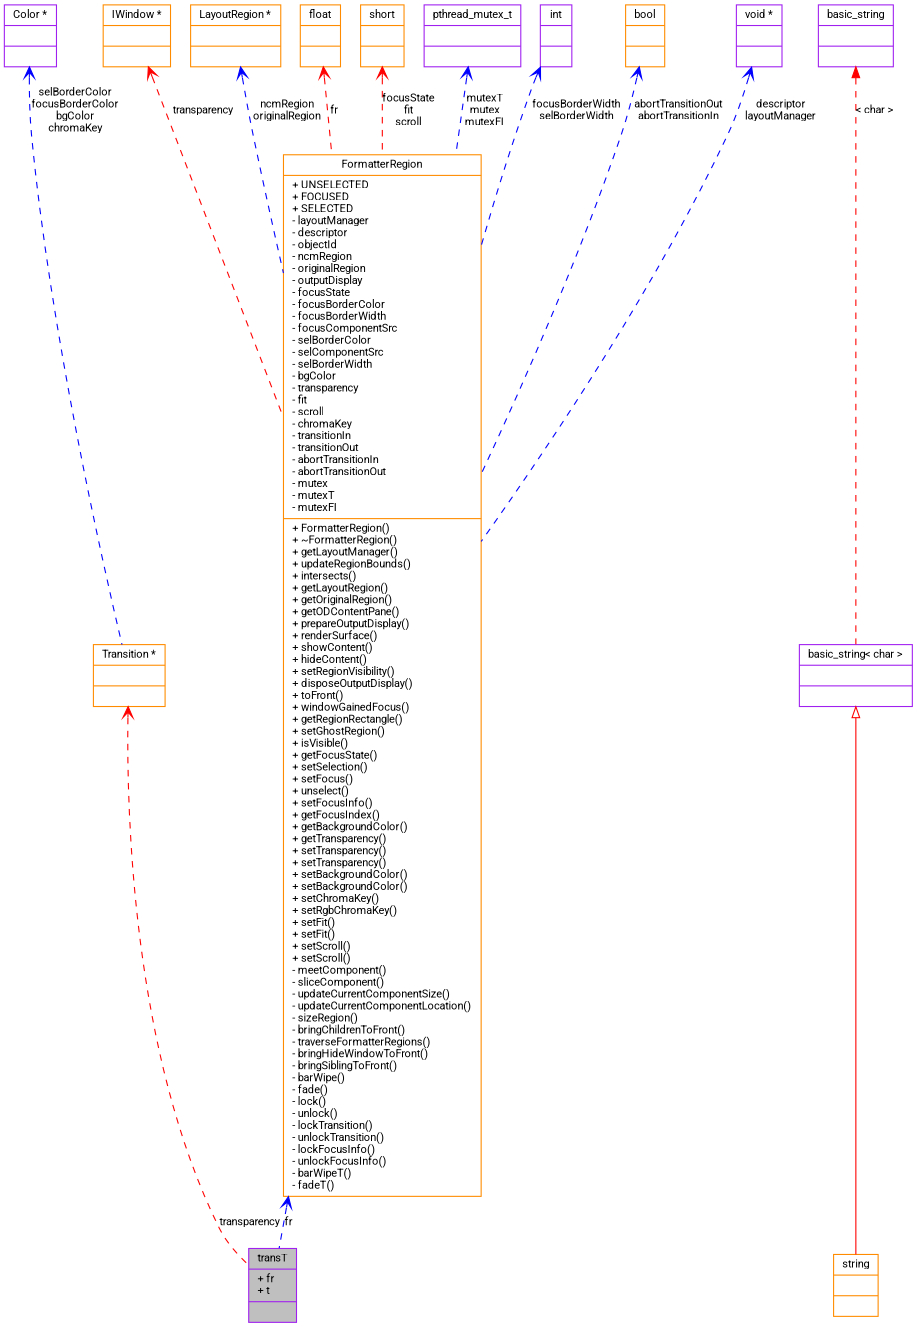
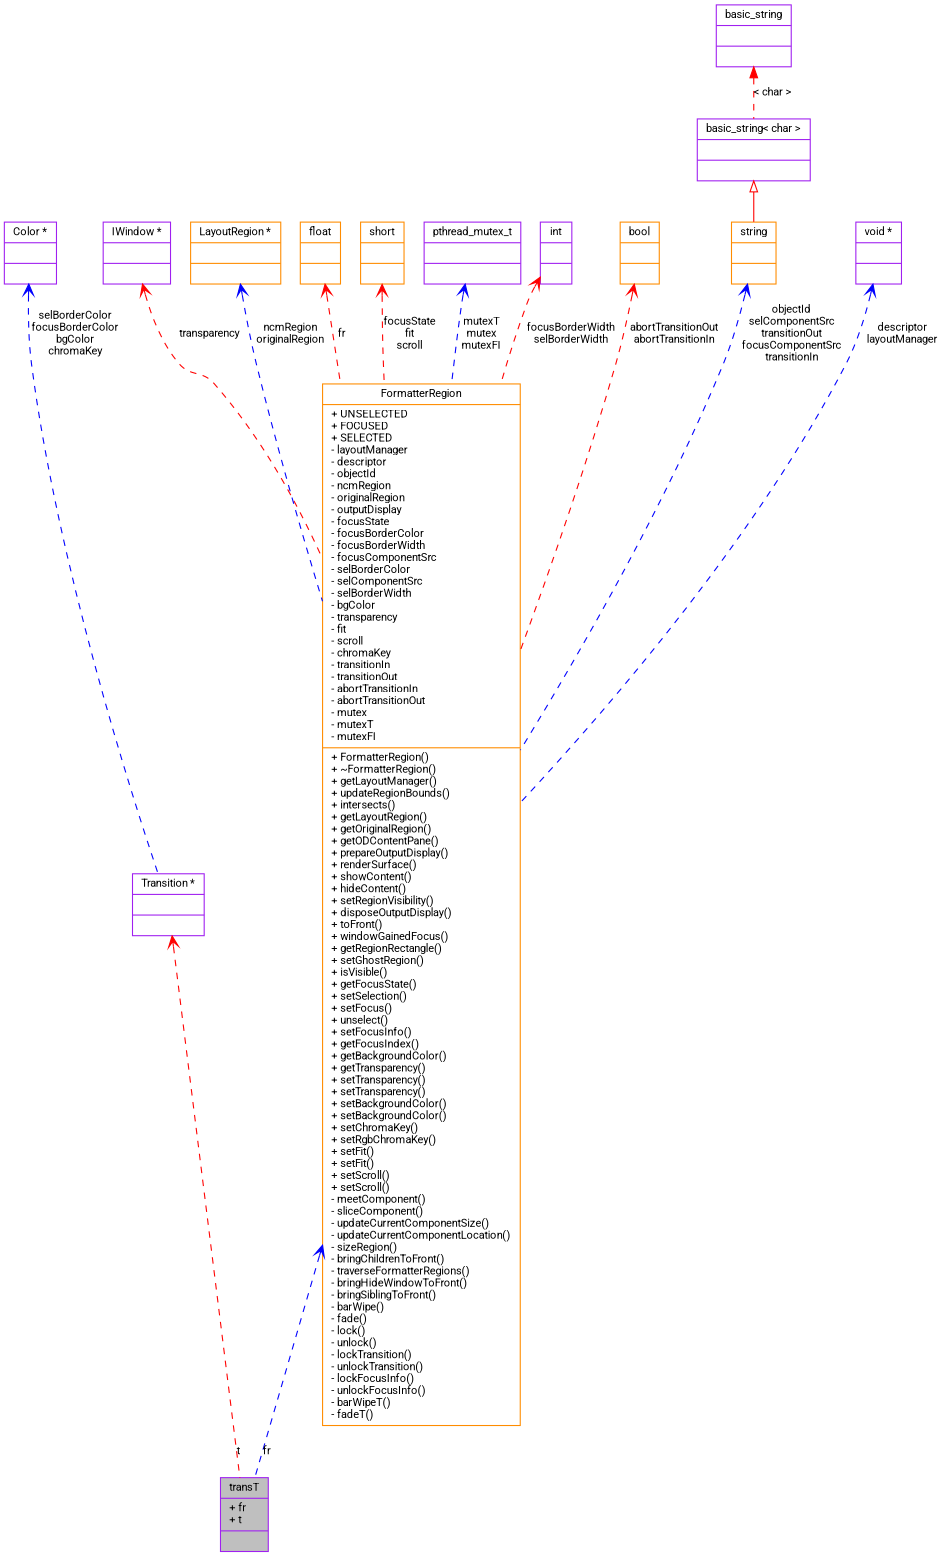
node "IWindow *": color darkorange -> purple
edge "FormatterRegion" -> "int": color blue -> red
edge "FormatterRegion" -> "bool": color blue -> red
edge "FormatterRegion" -> "string": added, label "objectId selComponentSrc transitionOut focusComponentSrc transitionIn"
node "Transition *": color darkorange -> purple
edge "transT" -> "Transition *": label "transparency" -> "t"
